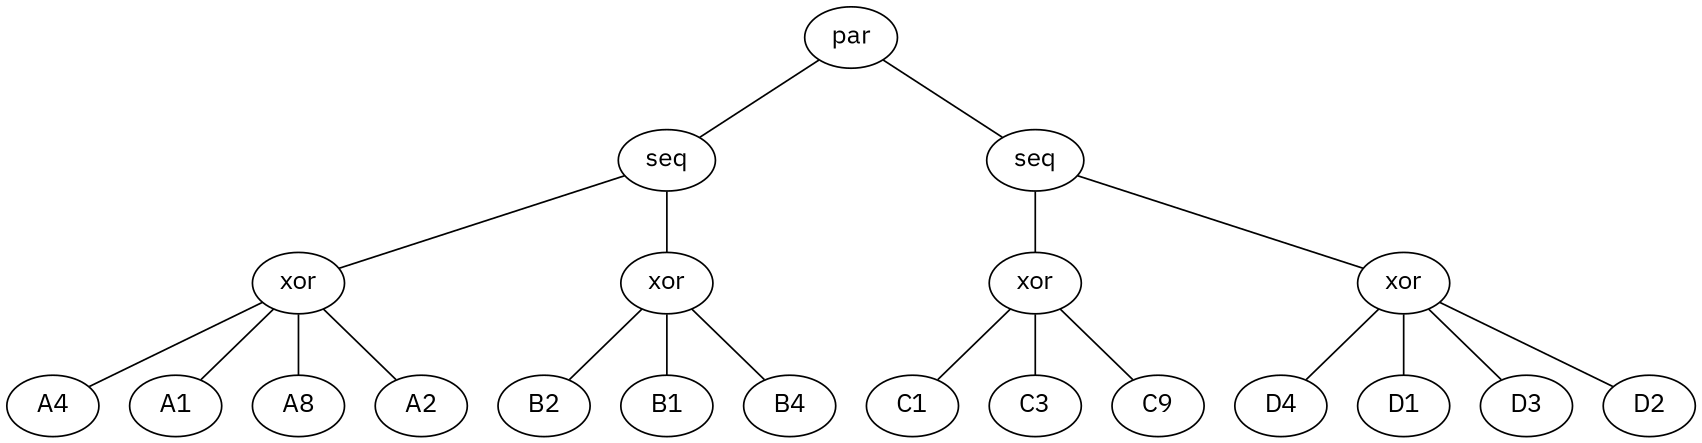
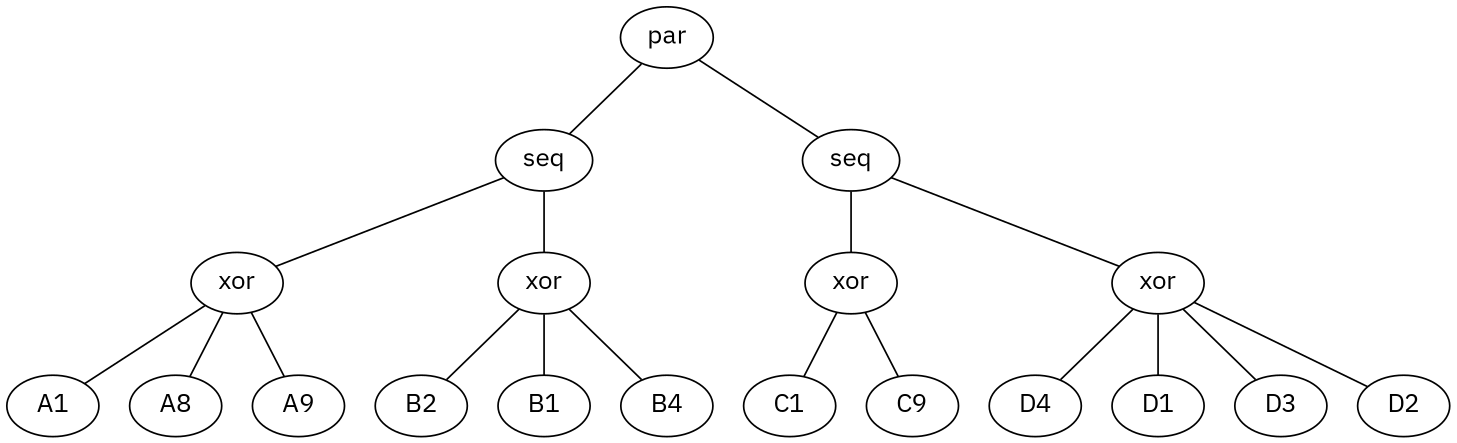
node "A4": removed
node "A2": label "A2" -> "A9"
node "C3": removed
